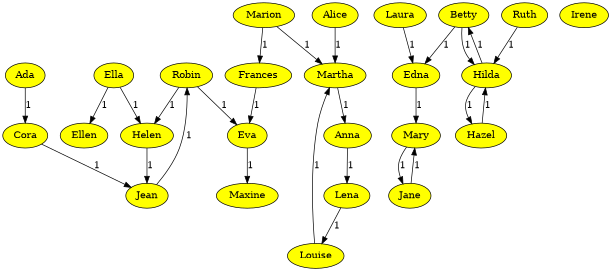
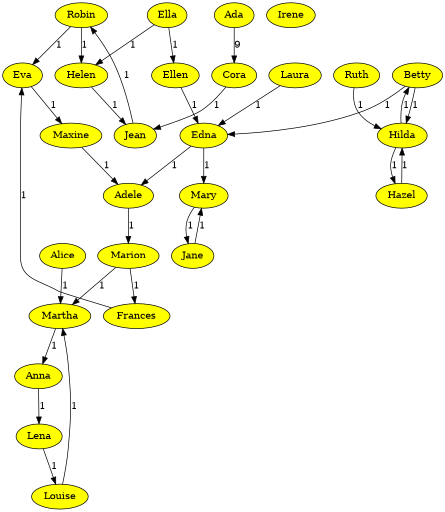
edge "Ellen" -> "Edna": added, label "1"
edge "Ada" -> "Cora": label "1" -> "9"
node "Adele": added
